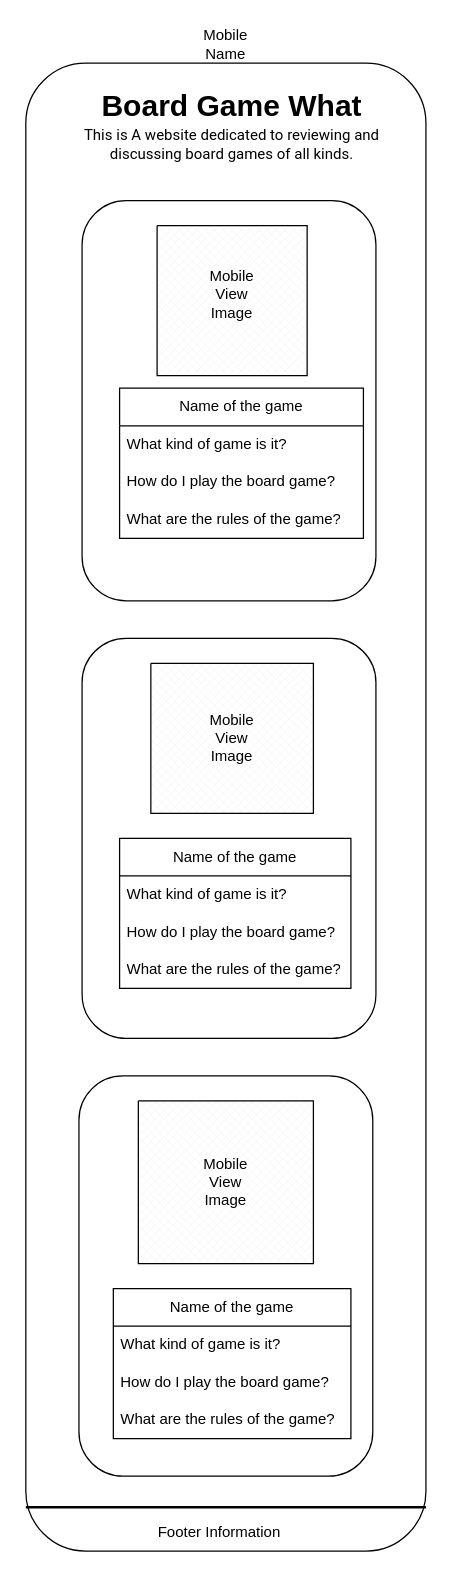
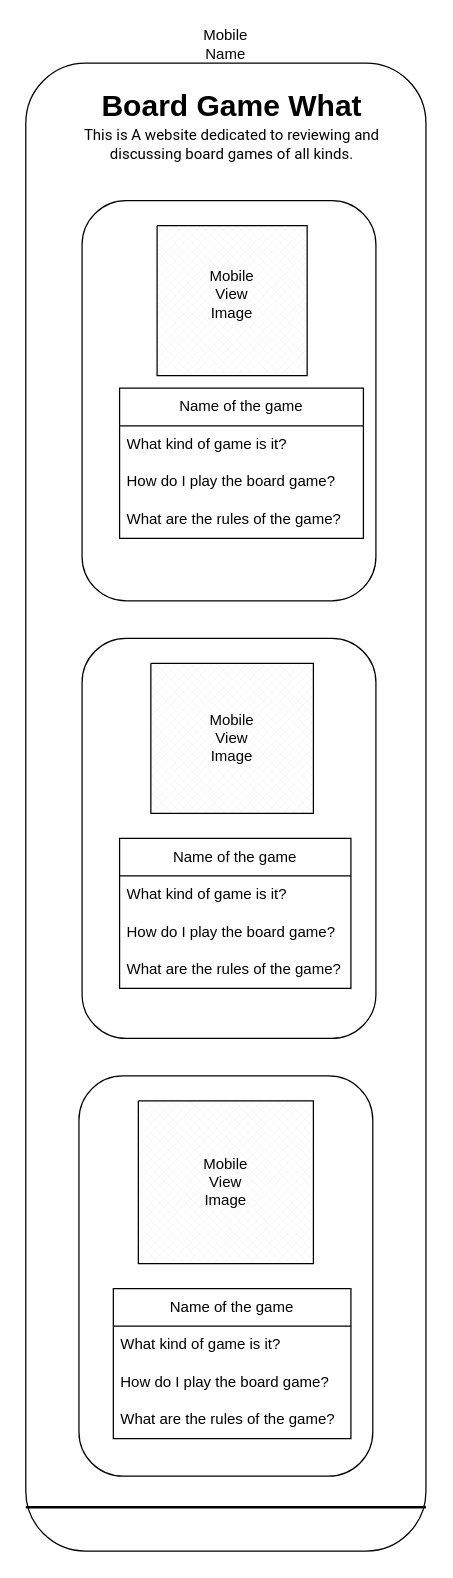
node "Footer Information": removed
